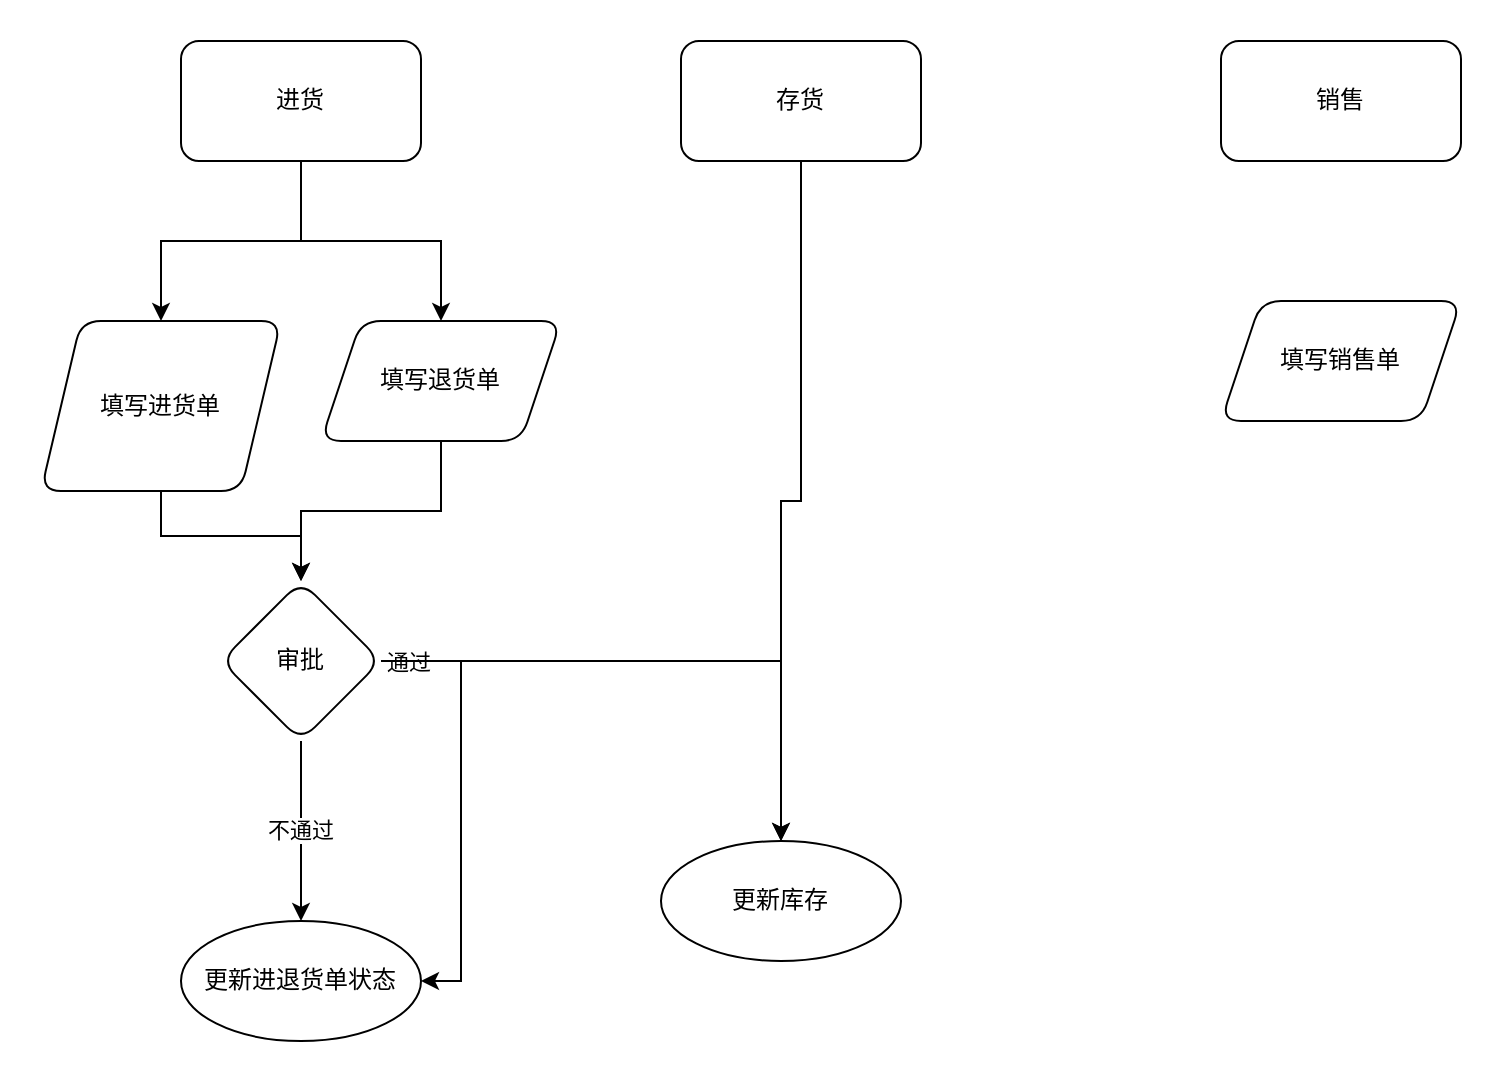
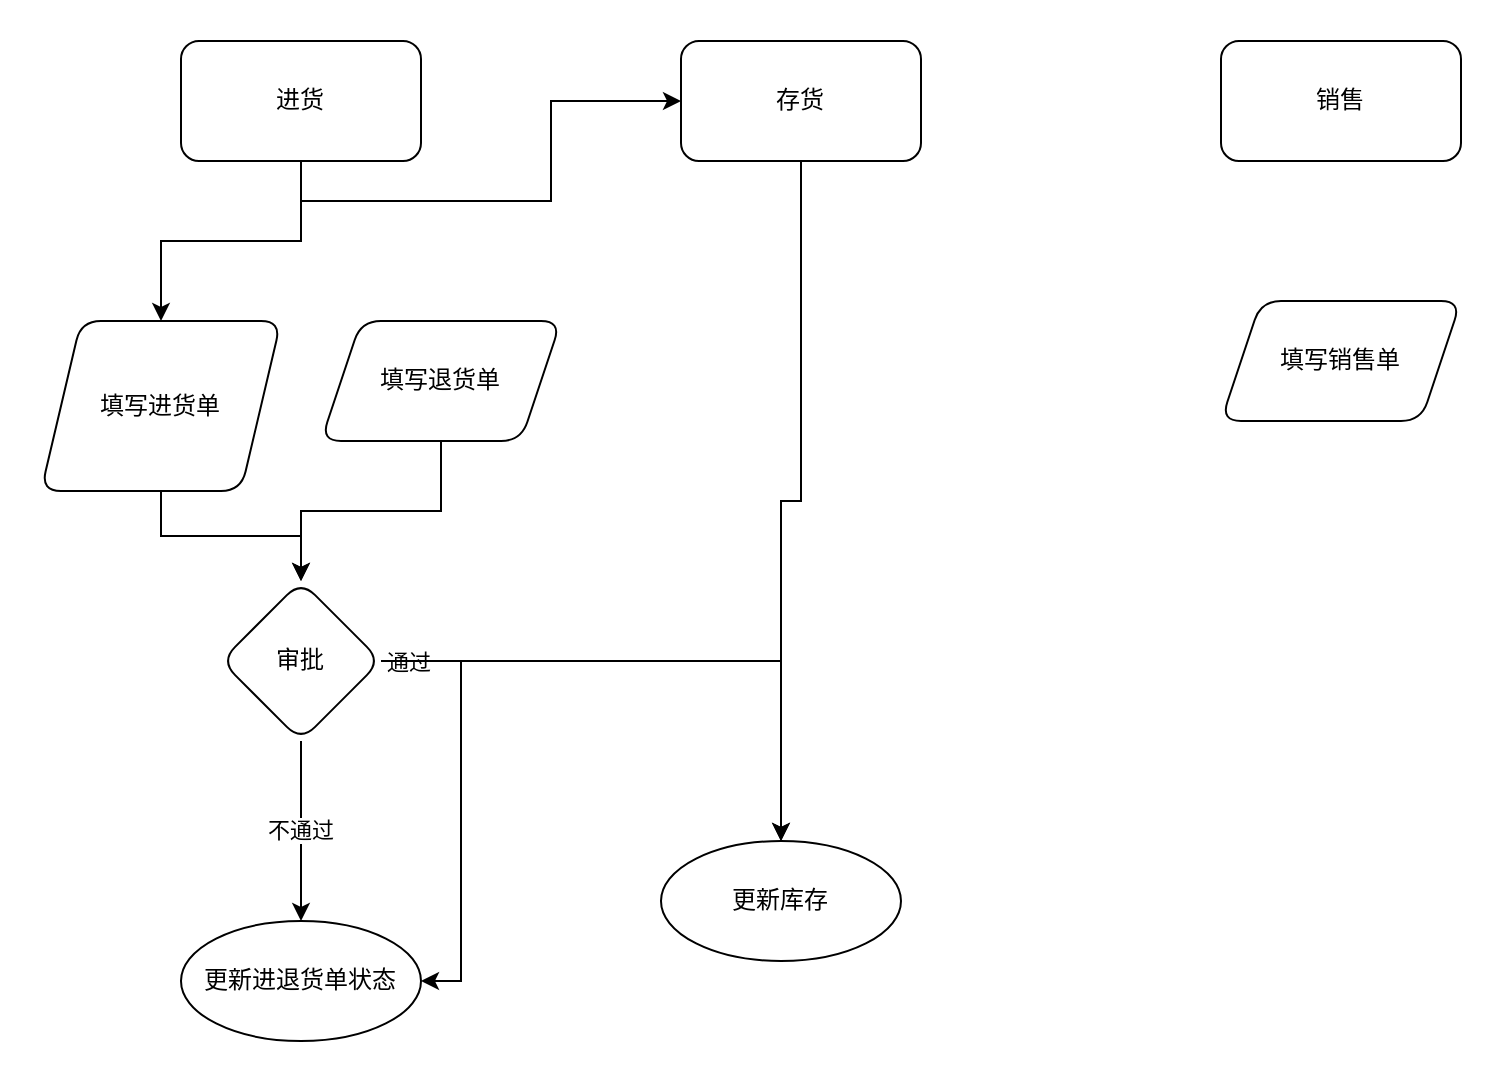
edge "进货" -> "填写退货单": now "进货" -> "存货"
